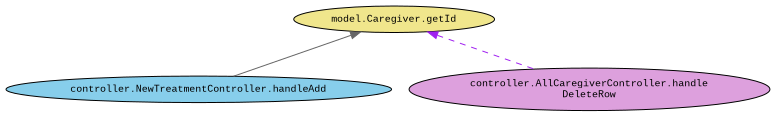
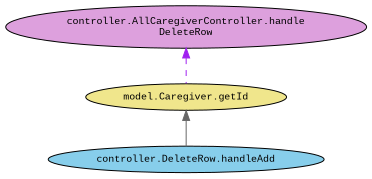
edge "controller.AllCaregiverController.handle DeleteRow" -> "model.Caregiver.getId": reversed
node "controller.NewTreatmentController.handleAdd": label "controller.NewTreatmentController.handleAdd" -> "controller.DeleteRow.handleAdd"
